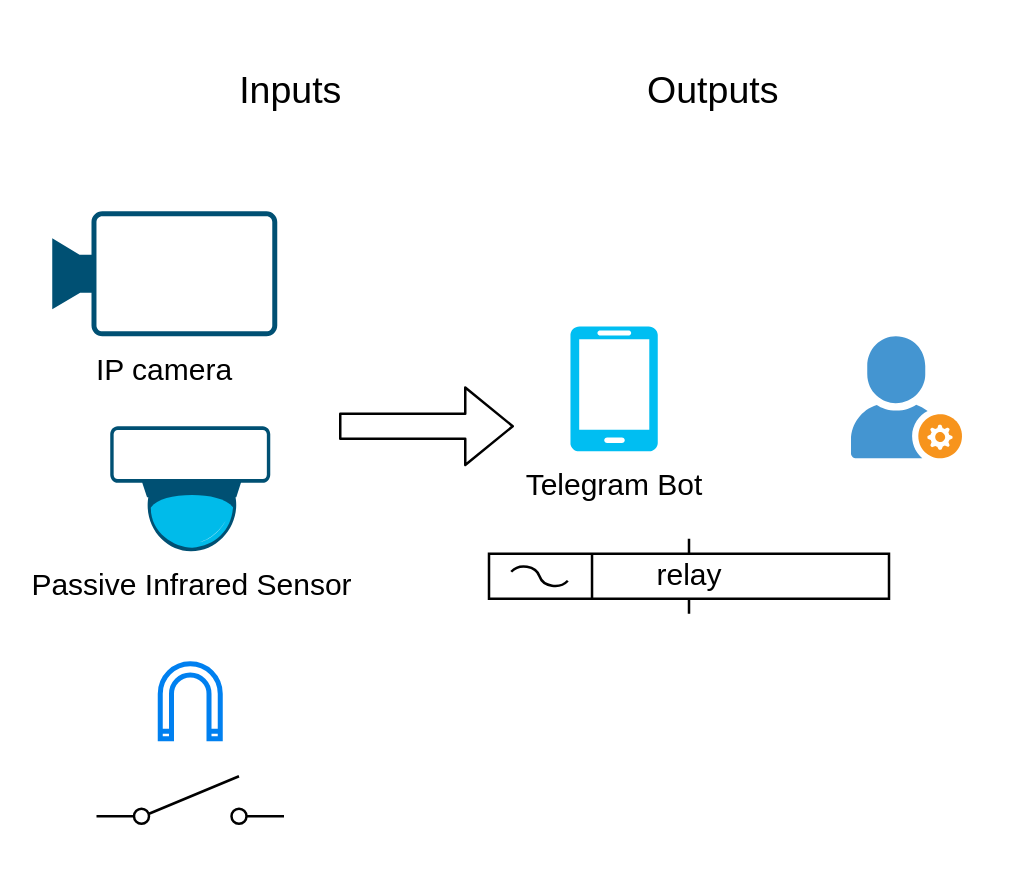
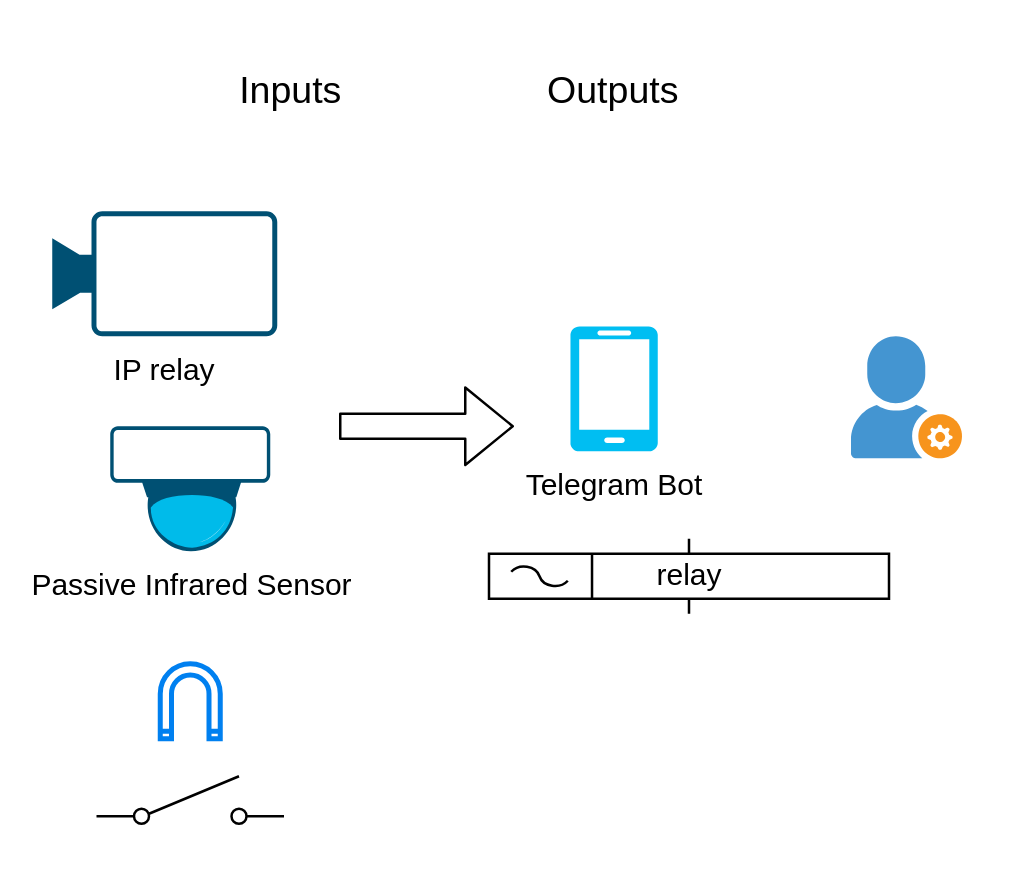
node "Outputs": moved (714, 89) -> (614, 89)
node "IP camera": label "IP camera" -> "IP relay"
